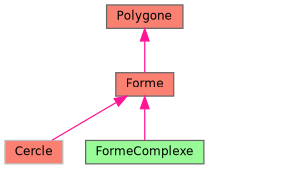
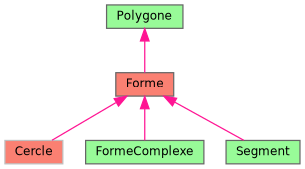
node "Polygone": fillcolor salmon -> palegreen
node "Segment": added
